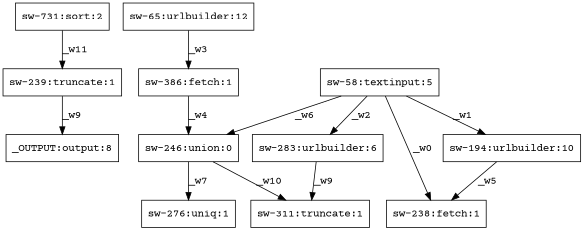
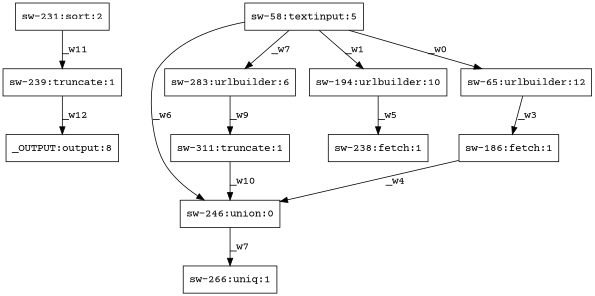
node "sw-731:sort:2": label "sw-731:sort:2" -> "sw-231:sort:2"
node "sw-386:fetch:1": label "sw-386:fetch:1" -> "sw-186:fetch:1"
edge "sw-239:truncate:1" -> "_OUTPUT:output:8": label "_w9" -> "_w12"
edge "sw-58:textinput:5" -> "sw-283:urlbuilder:6": label "_w2" -> "_w7"
edge "sw-58:textinput:5" -> "sw-238:fetch:1": now "sw-58:textinput:5" -> "sw-65:urlbuilder:12"
edge "sw-246:union:0" -> "sw-311:truncate:1": reversed
node "sw-276:uniq:1": label "sw-276:uniq:1" -> "sw-266:uniq:1"
